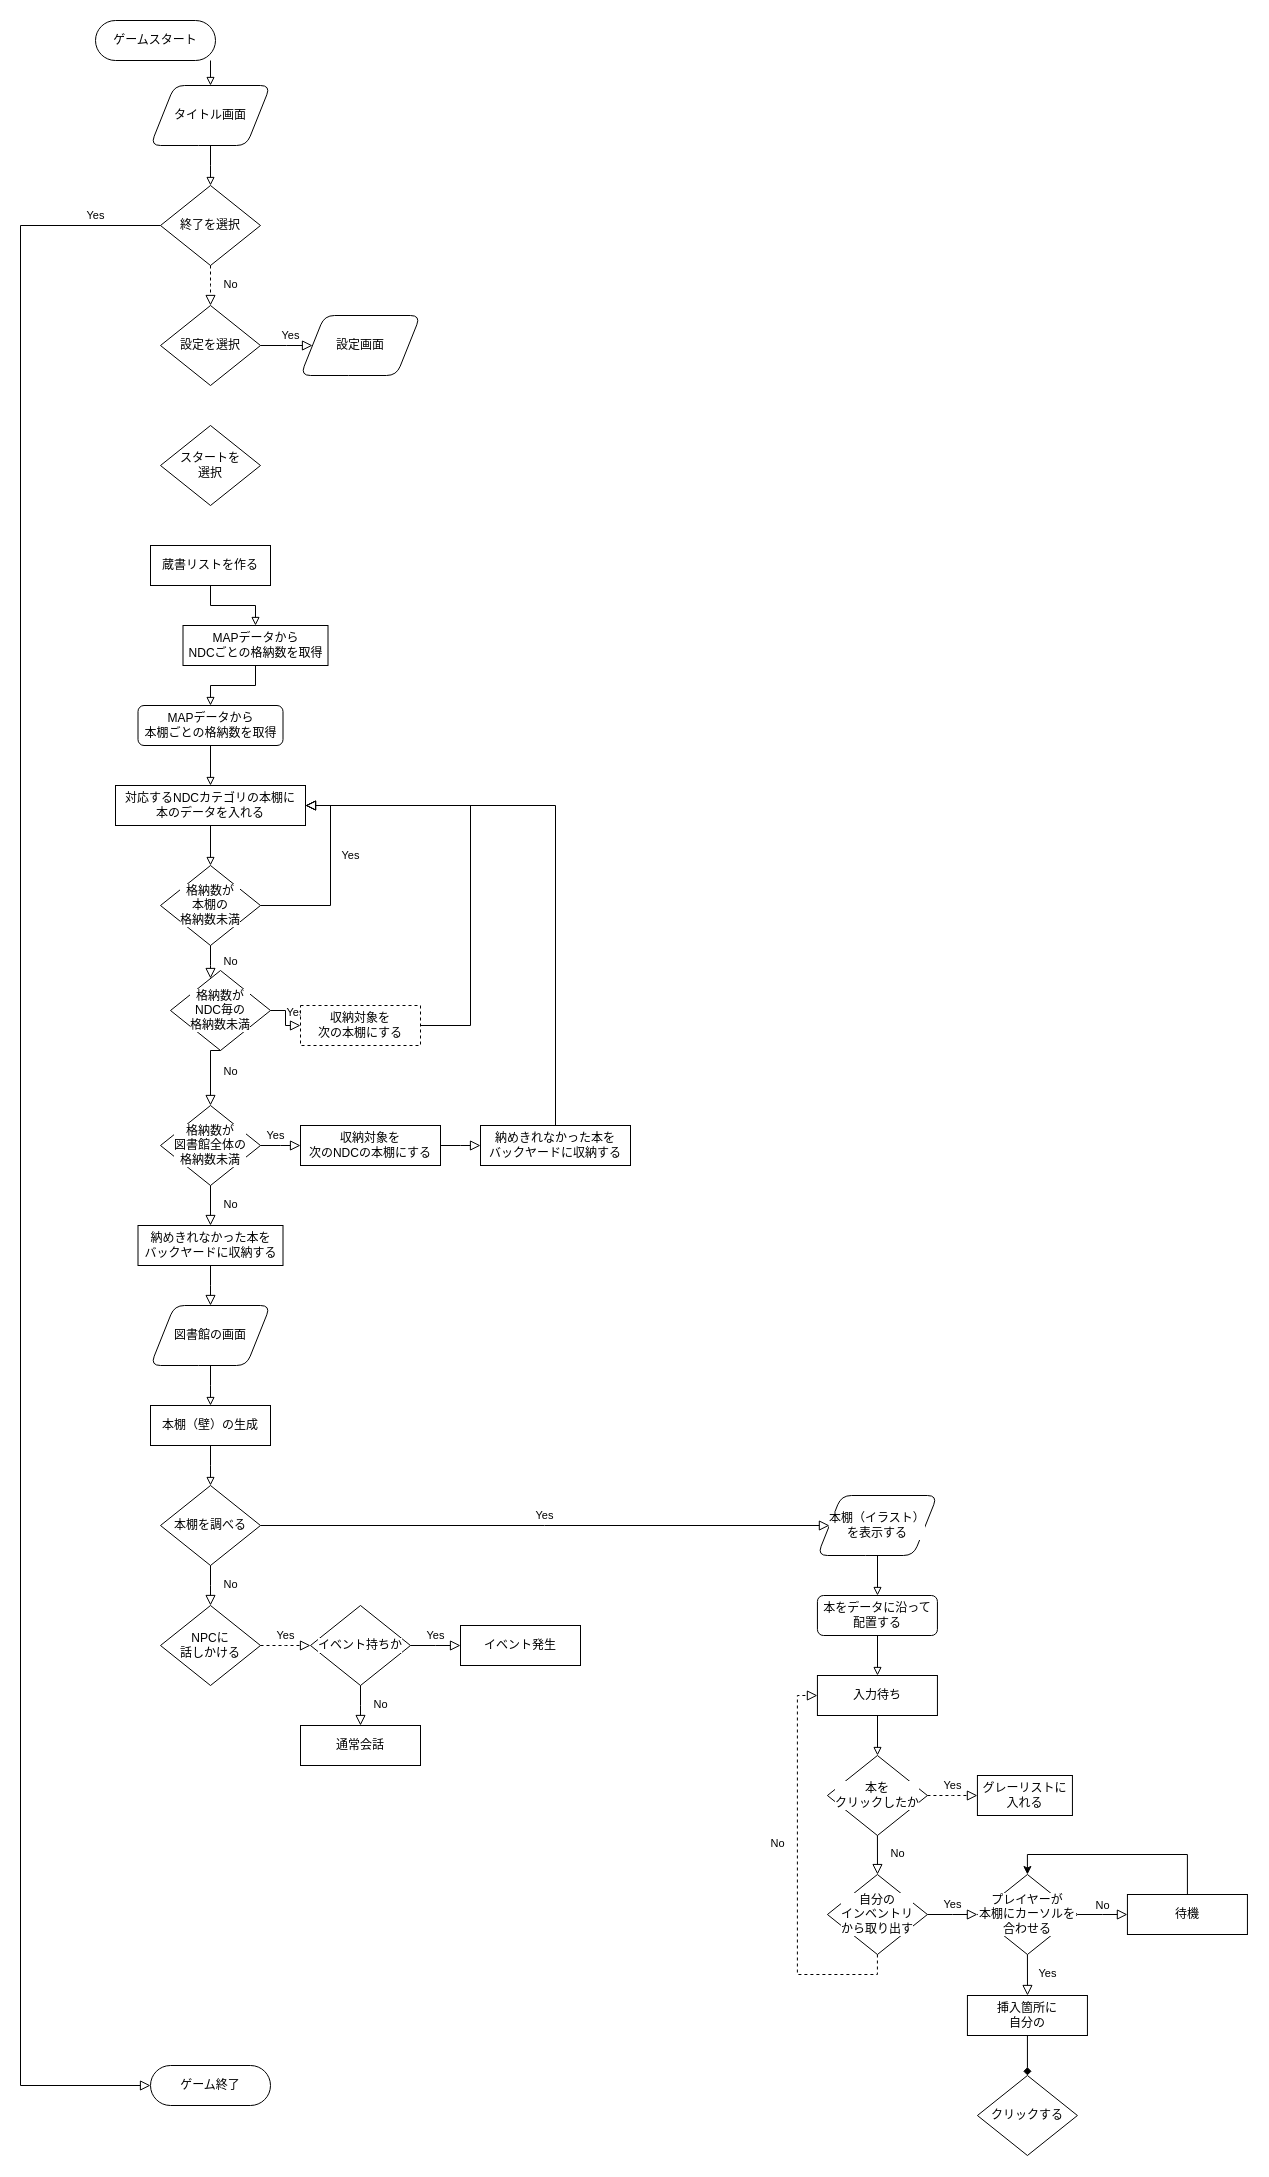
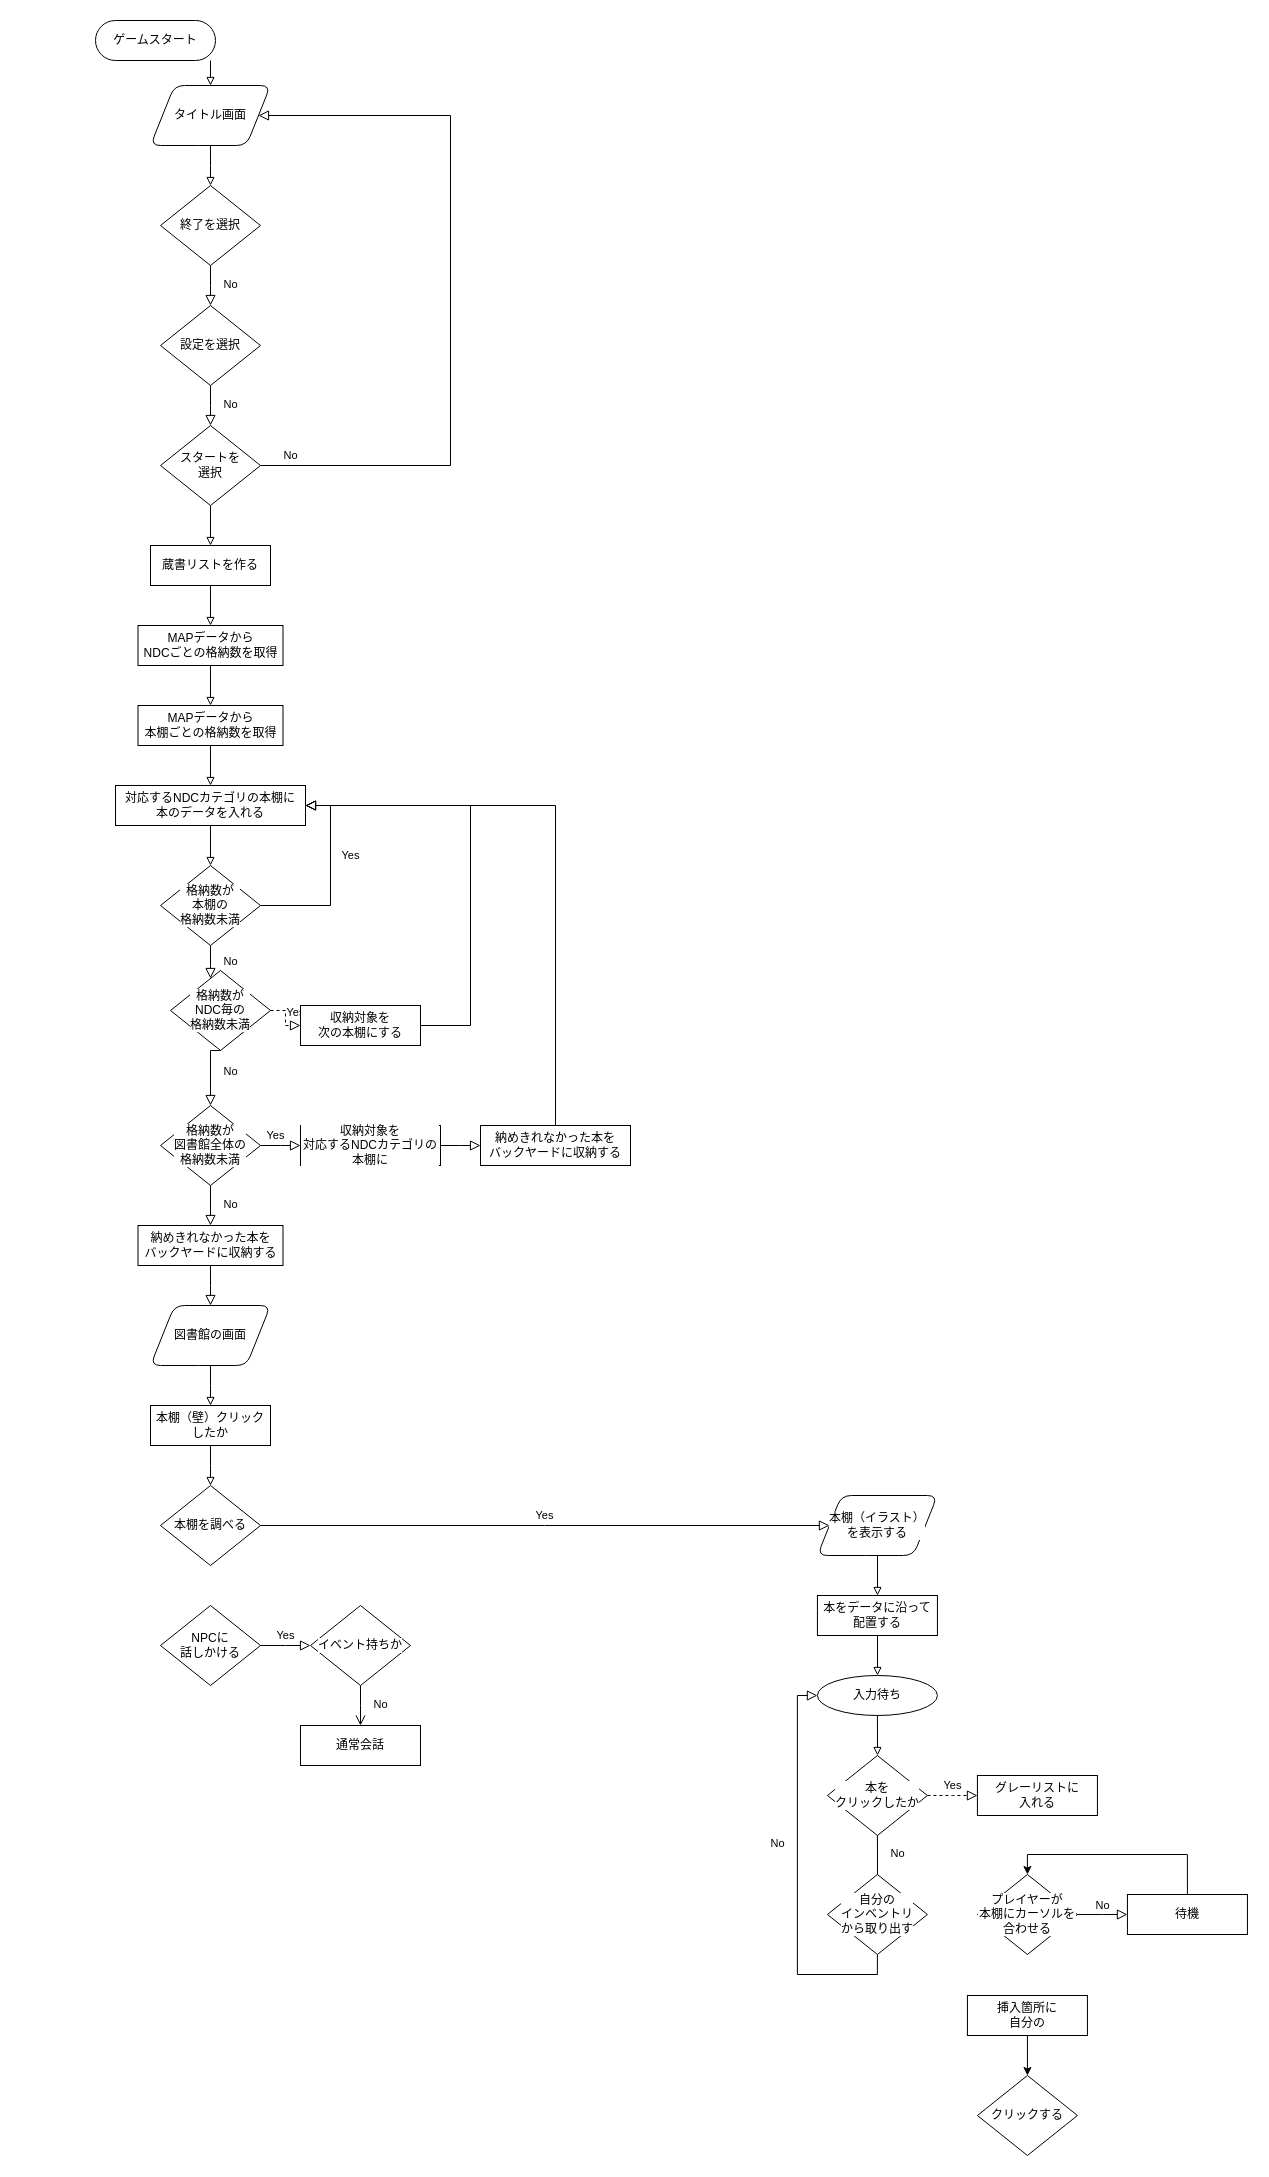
edge "終了を選択" -> "設定を選択": style dashed -> solid
edge "スタートを 選択" -> "タイトル画面": added, label "No"
edge "設定を選択" -> "設定画面": removed, label "Yes"
node "設定画面": removed
edge "設定を選択" -> "スタートを 選択": added, label "No"
edge "スタートを 選択" -> "蔵書リストを作る": added
node "MAPデータから NDCごとの格納数を取得": moved (256, 646) -> (211, 646)
node "MAPデータから 本棚ごとの格納数を取得": shape rounded rectangle -> rectangle
edge "格納数が NDC毎の 格納数未満" -> "収納対象を 次の本棚にする": style solid -> dashed
node "収納対象を 次の本棚にする": style dashed -> solid
edge "終了を選択" -> "ゲーム終了": removed, label "Yes"
node "収納対象を 次のNDCの本棚にする": label "収納対象を 次のNDCの本棚にする" -> "収納対象を 対応するNDCカテゴリの本棚に"
node "本棚（壁）の生成": label "本棚（壁）の生成" -> "本棚（壁）クリックしたか"
edge "本棚を調べる" -> "NPCに 話しかける": removed, label "No"
node "本をデータに沿って 配置する": shape rounded rectangle -> rectangle
edge "NPCに 話しかける" -> "イベント持ちか": style dashed -> solid
edge "イベント持ちか" -> "イベント発生": removed, label "Yes"
node "イベント発生": removed
node "入力待ち": shape rectangle -> ellipse
edge "イベント持ちか" -> "通常会話": arrowhead block -> open
node "グレーリストに 入れる": size 95x40 -> 120x40
edge "本を クリックしたか" -> "自分の インベントリ から取り出す": arrowhead block -> none
edge "自分の インベントリ から取り出す" -> "入力待ち": style dashed -> solid
edge "自分の インベントリ から取り出す" -> "プレイヤーが 本棚にカーソルを合わせる": removed, label "Yes"
edge "プレイヤーが 本棚にカーソルを合わせる" -> "挿入箇所に 自分の": removed, label "Yes"
edge "挿入箇所に 自分の" -> "クリックする": arrowhead diamond -> classic
node "ゲーム終了": removed
